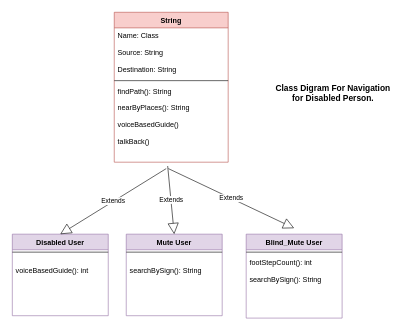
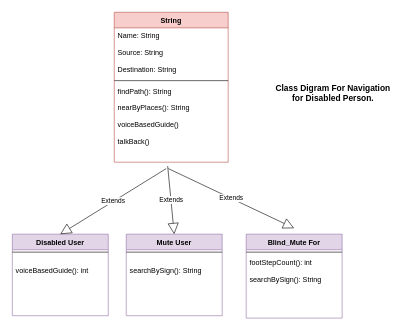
node "Name: Class Source: String Destination: String": label "Name: Class Source: String Destination: String" -> "Name: String Source: String Destination: String"
node "Blind_Mute User": label "Blind_Mute User" -> "Blind_Mute For"
